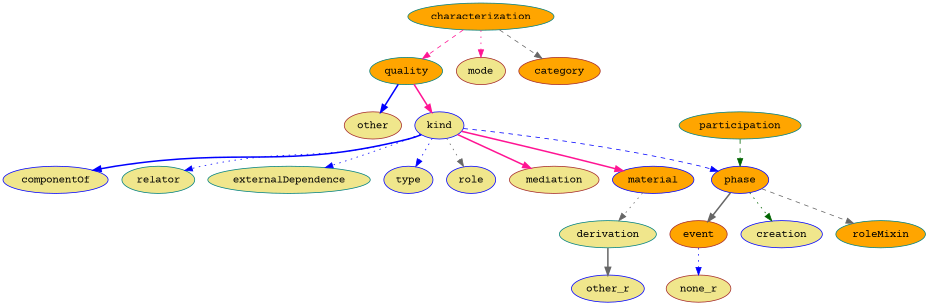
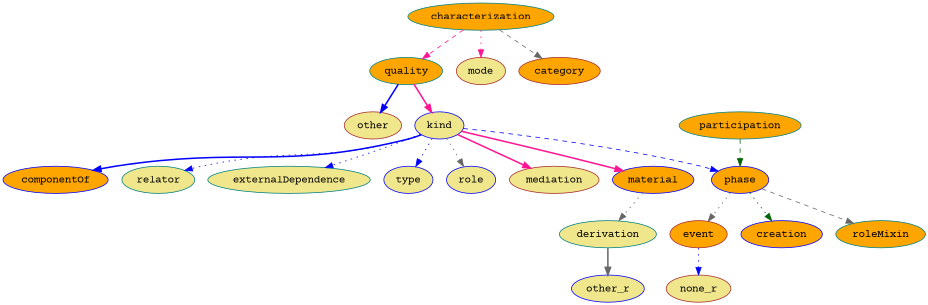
node "componentOf": fillcolor khaki -> orange
edge "phase" -> "event": style bold -> dotted
node "creation": fillcolor khaki -> orange
